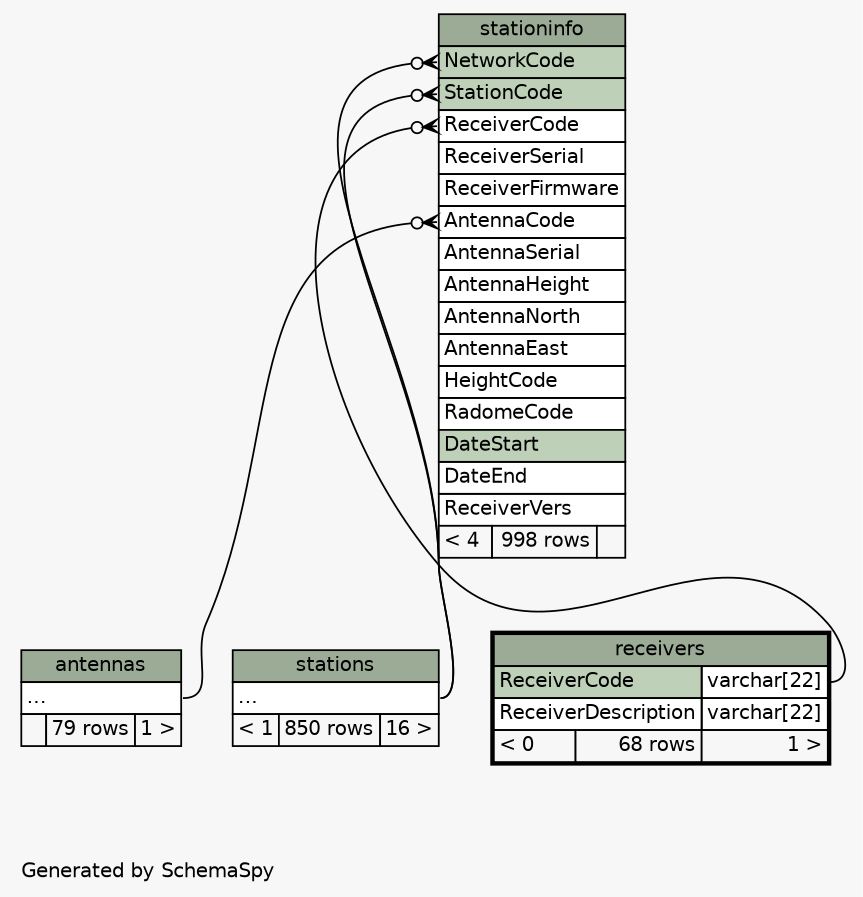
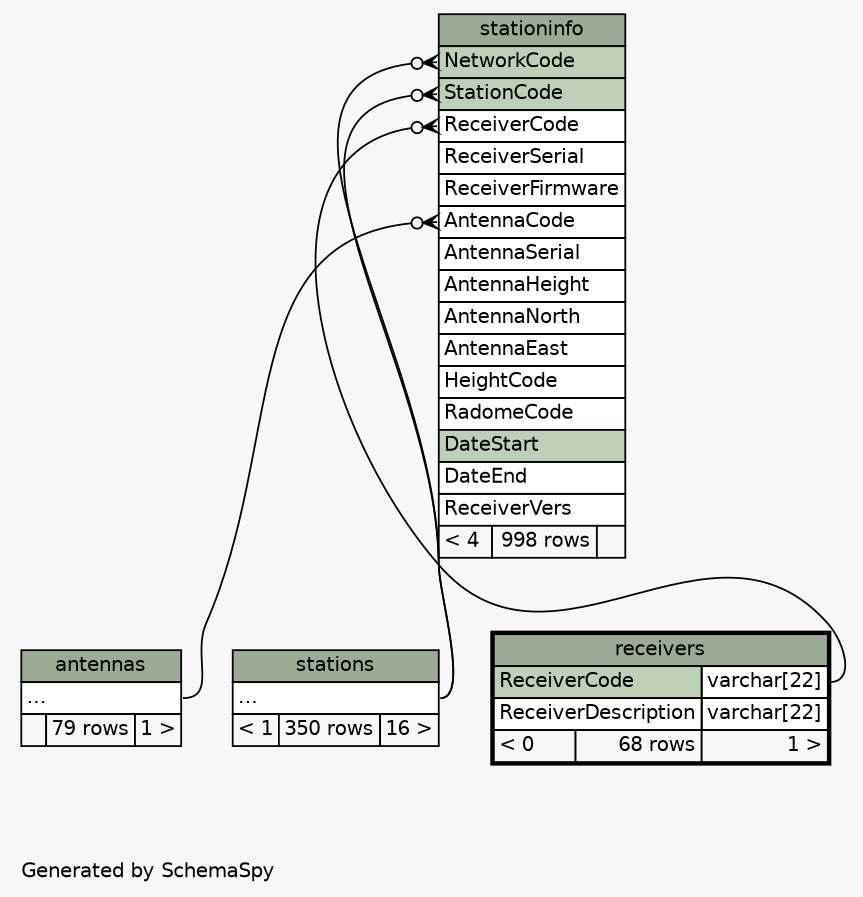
node "stations": text "850 rows" -> "350 rows"
